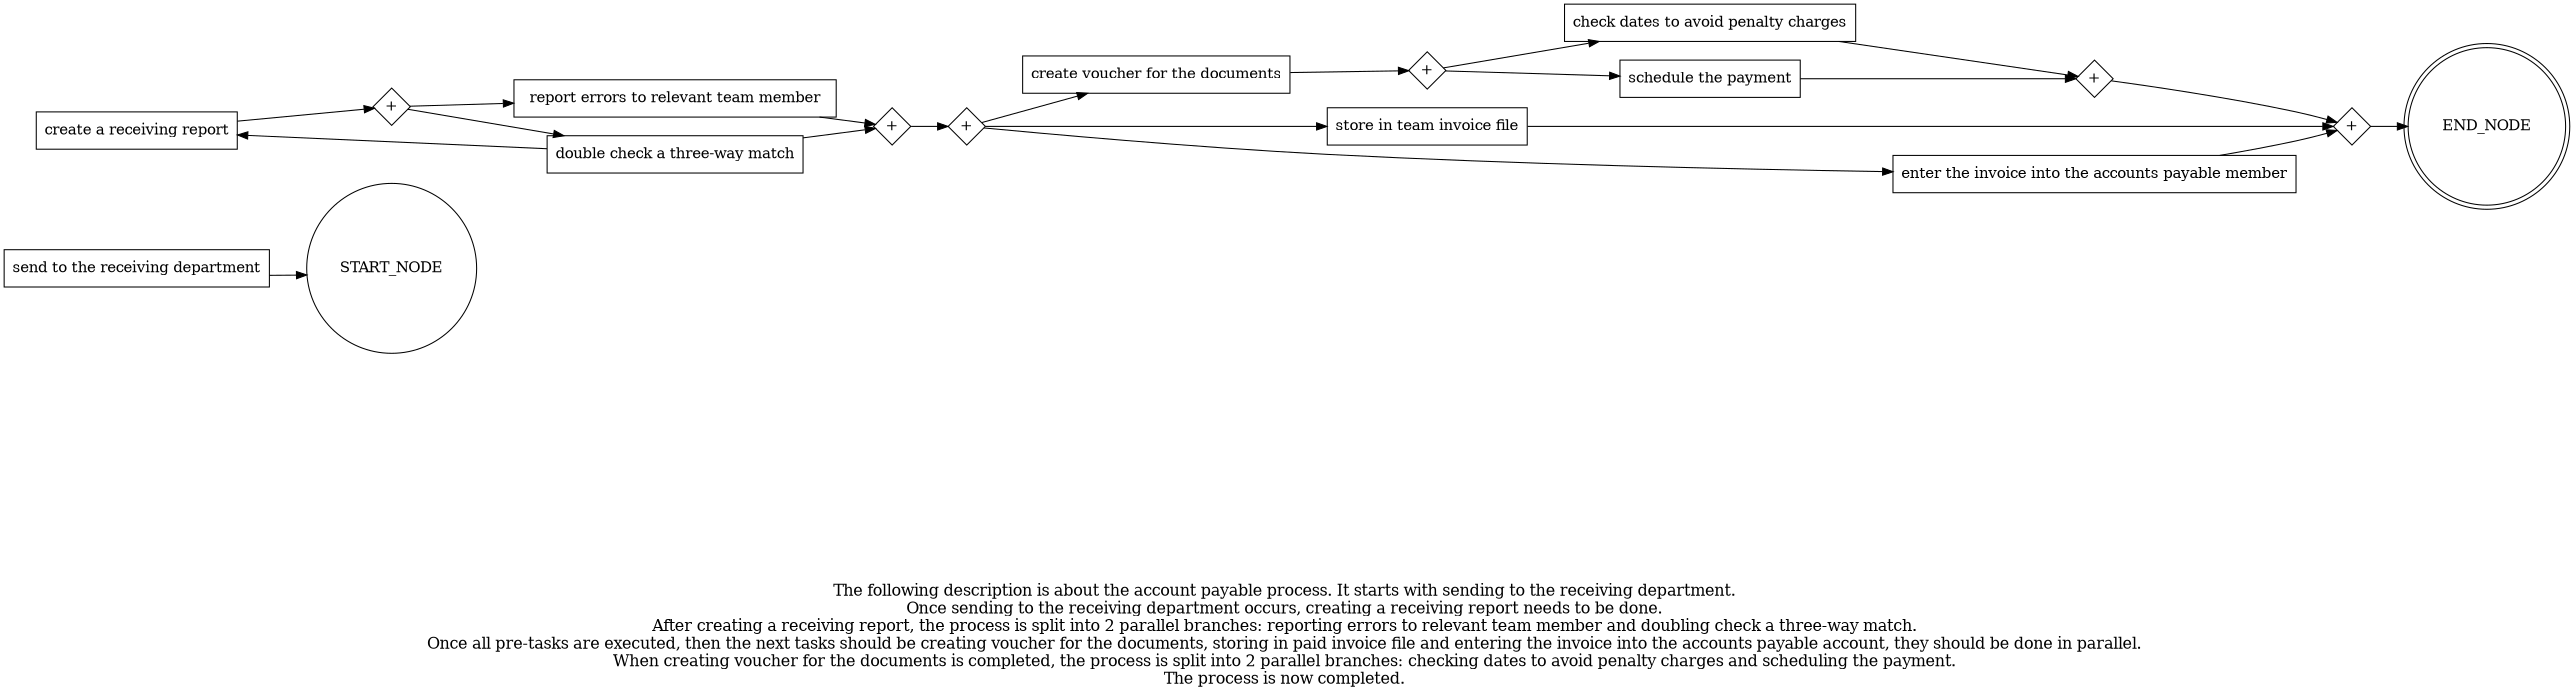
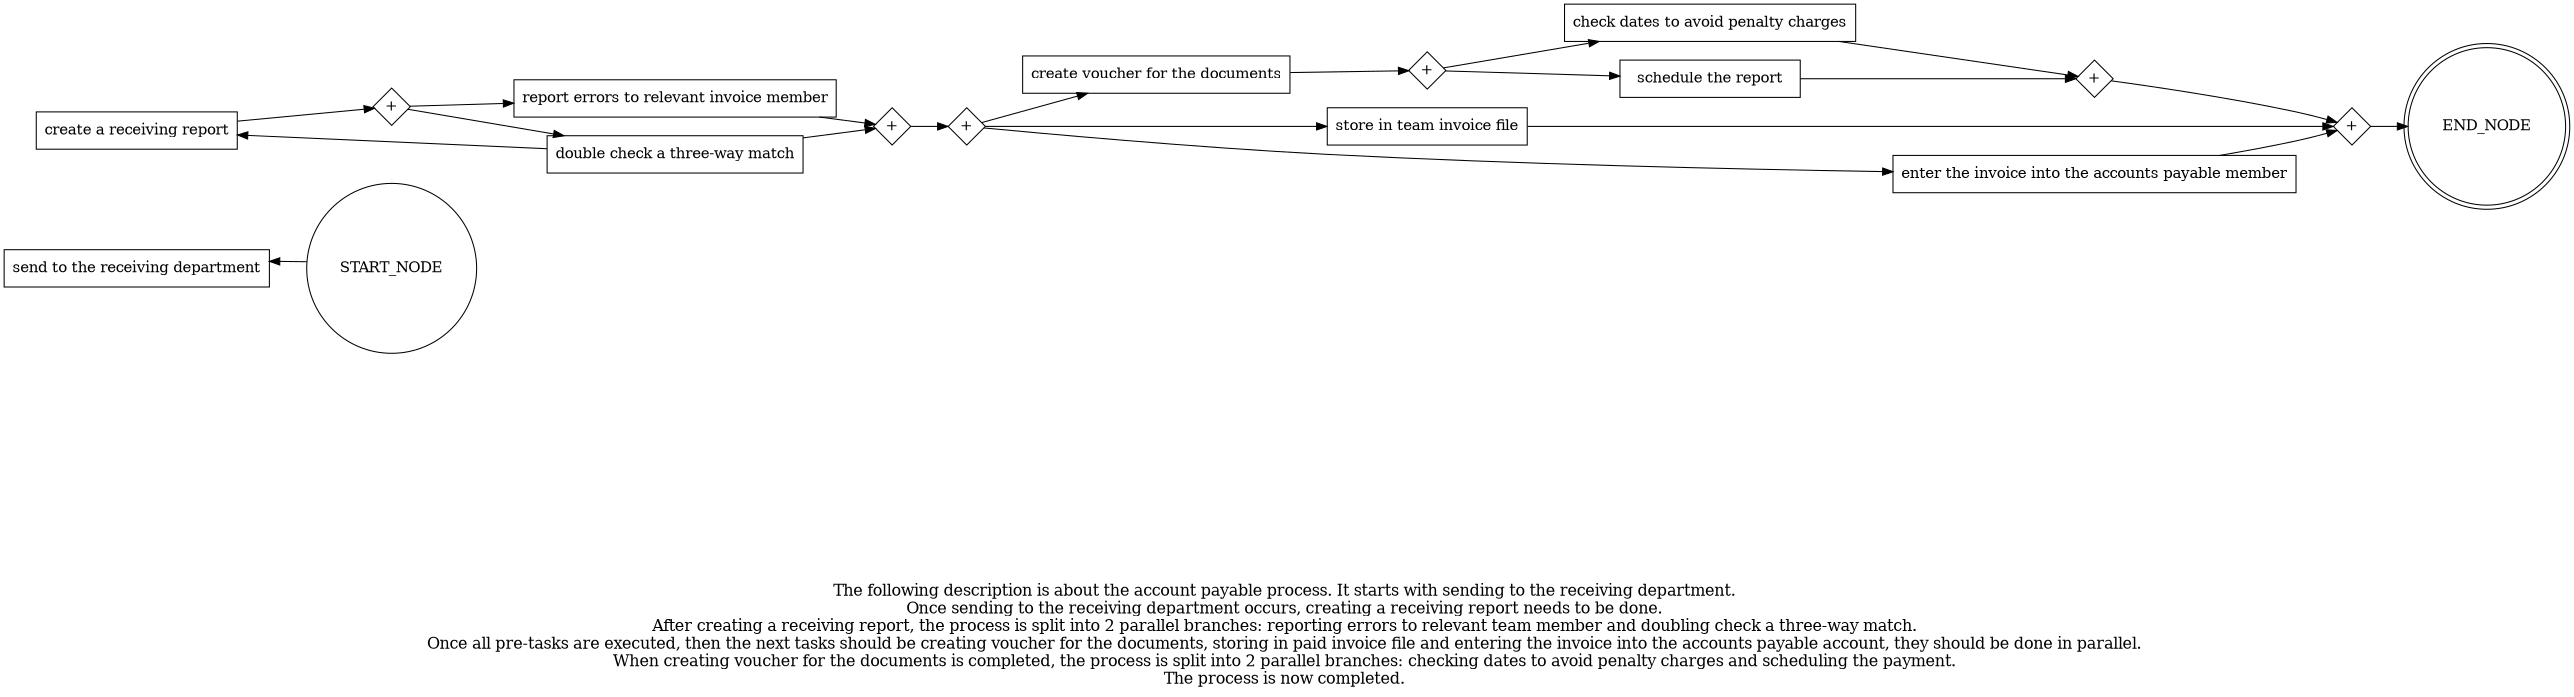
node "schedule the payment": label "schedule the payment" -> "schedule the report"
node "report errors to relevant team member": label "report errors to relevant team member" -> "report errors to relevant invoice member"
edge "send to the receiving department" -> "START_NODE": reversed
